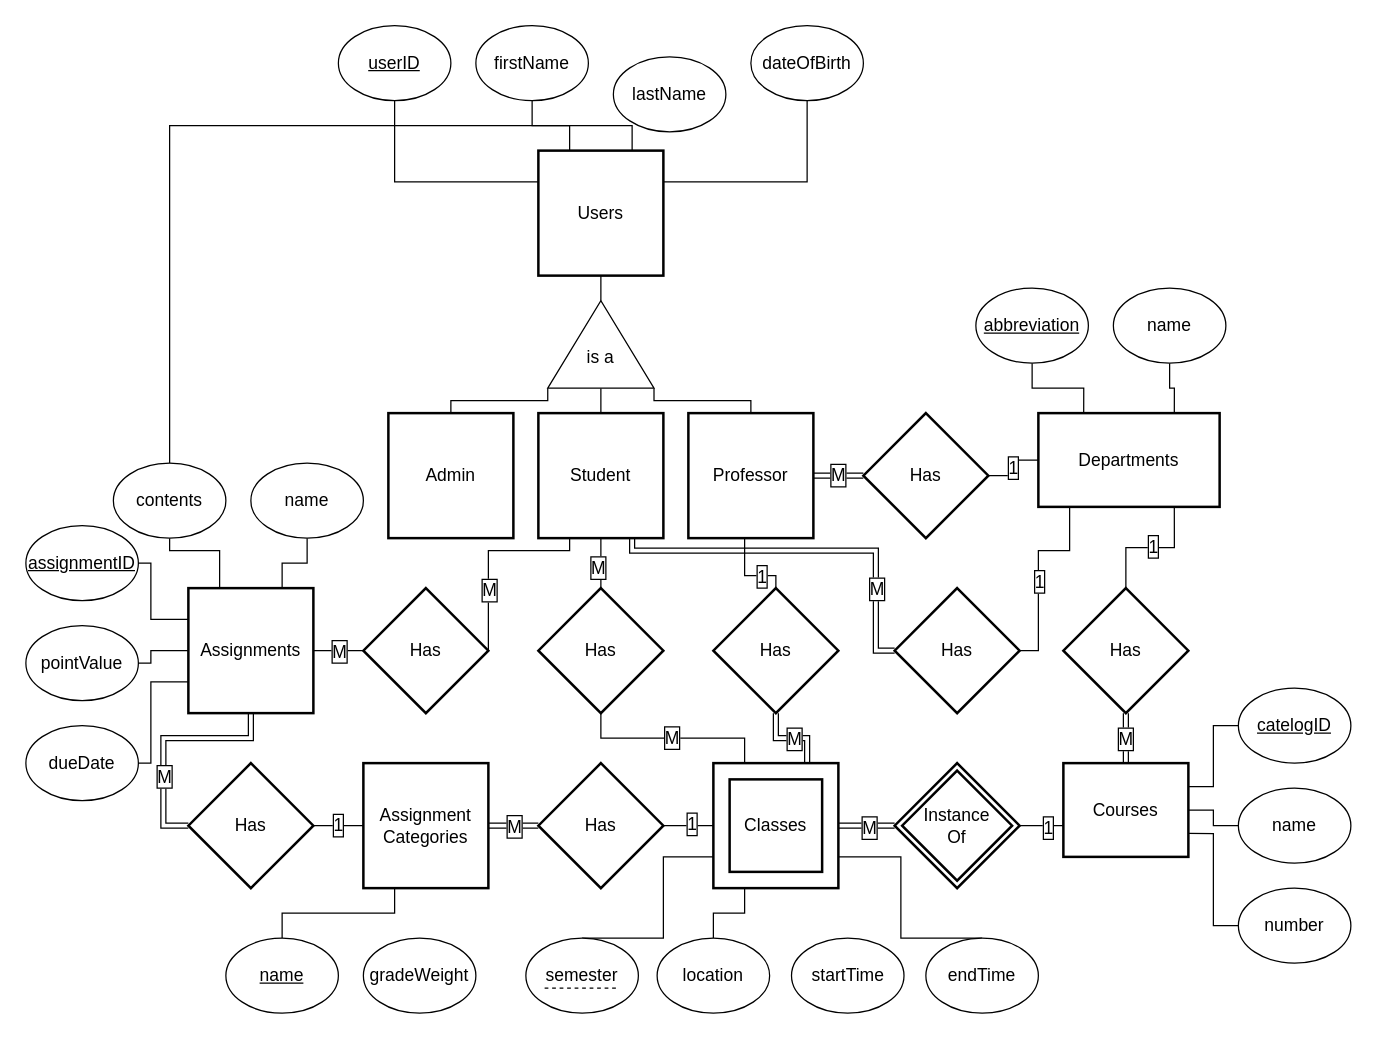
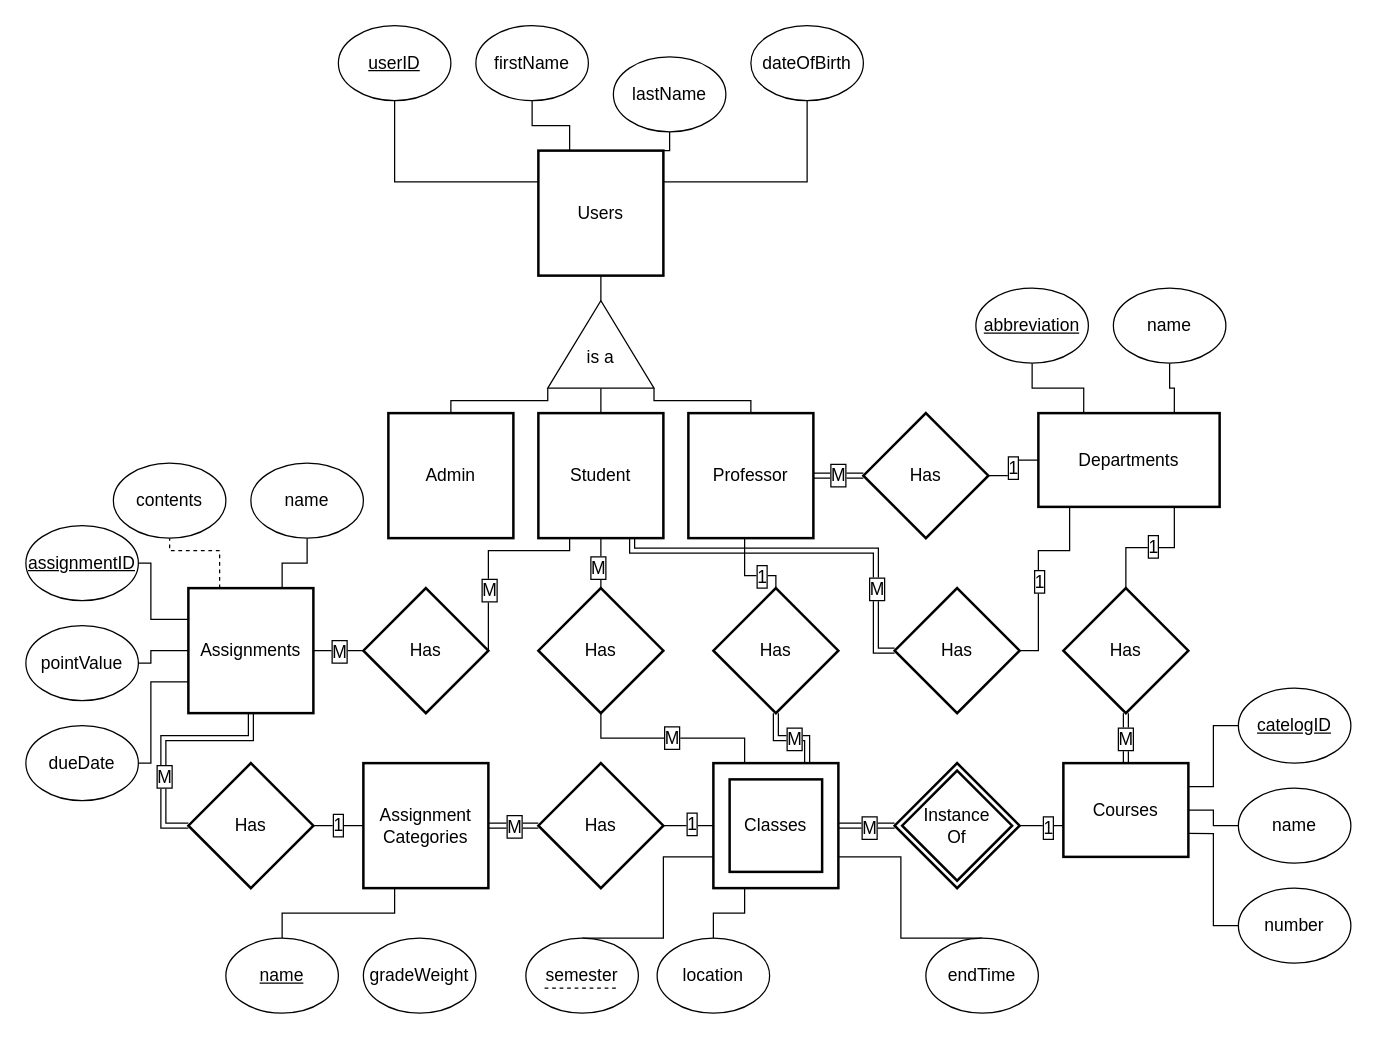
edge "Users" -- "contents": now "Users" -- "lastName"
edge "contents" -- "Assignments": style solid -> dashed
node "startTime": removed
